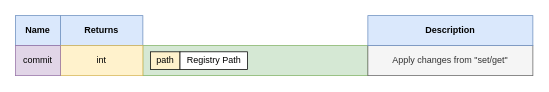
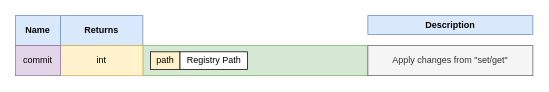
node "Description": size 165x30 -> 165x19
